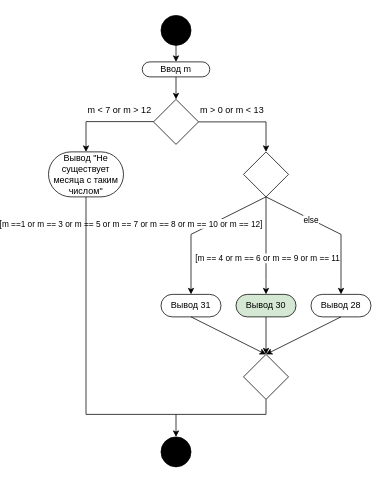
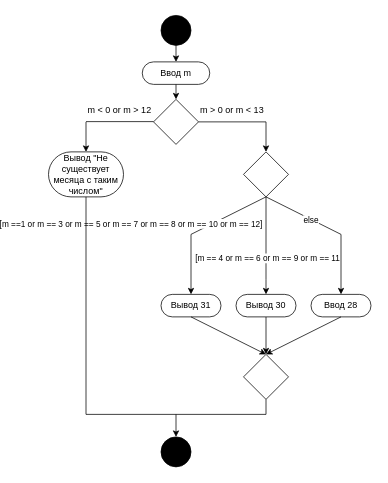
node "Ввод m": size 68x15 -> 68x23
node "m < 7 or m > 12": label "m < 7 or m > 12" -> "m < 0 or m > 12"
node "Вывод 30": fillcolor #d5e8d4 -> #ffffff
node "Вывод 28": label "Вывод 28" -> "Ввод 28"
